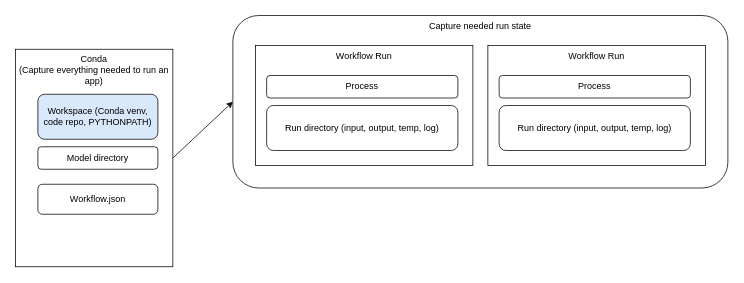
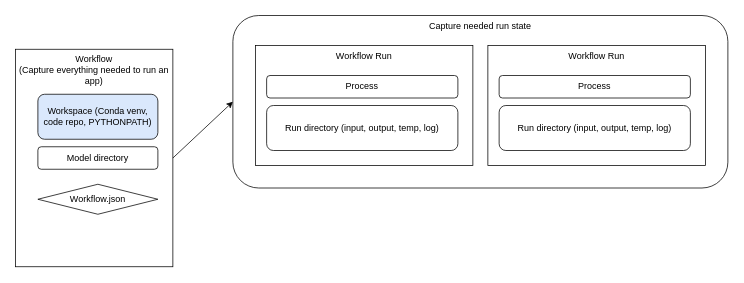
node "Conda (Capture everything needed to run an app)": label "Conda (Capture everything needed to run an app)" -> "Workflow (Capture everything needed to run an app)"
node "Workflow.json": shape rounded rectangle -> diamond
